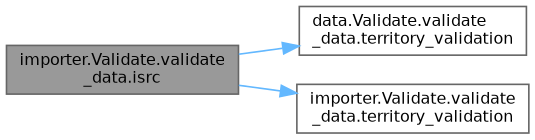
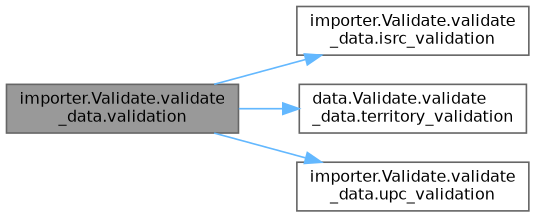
node "importer.Validate.validate _data.isrc_validation": added
node "importer.Validate.validate _data.isrc": label "importer.Validate.validate _data.isrc" -> "importer.Validate.validate _data.validation"
node "importer.Validate.validate _data.territory_validation": label "importer.Validate.validate _data.territory_validation" -> "importer.Validate.validate _data.upc_validation"
